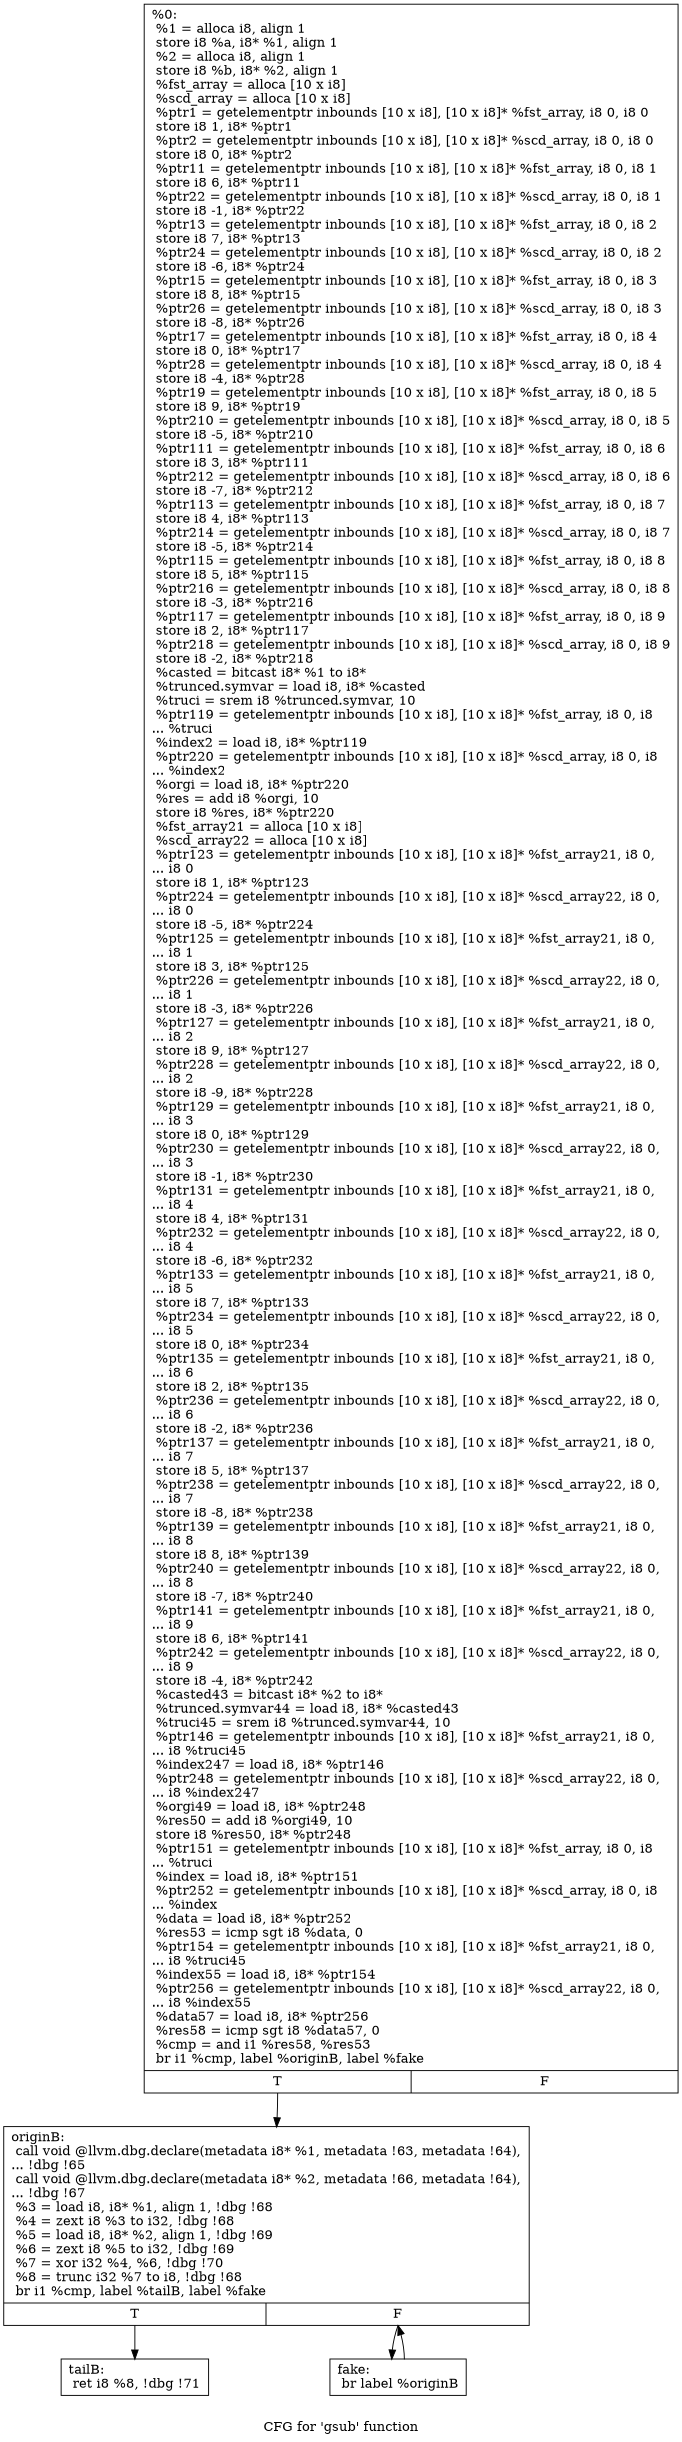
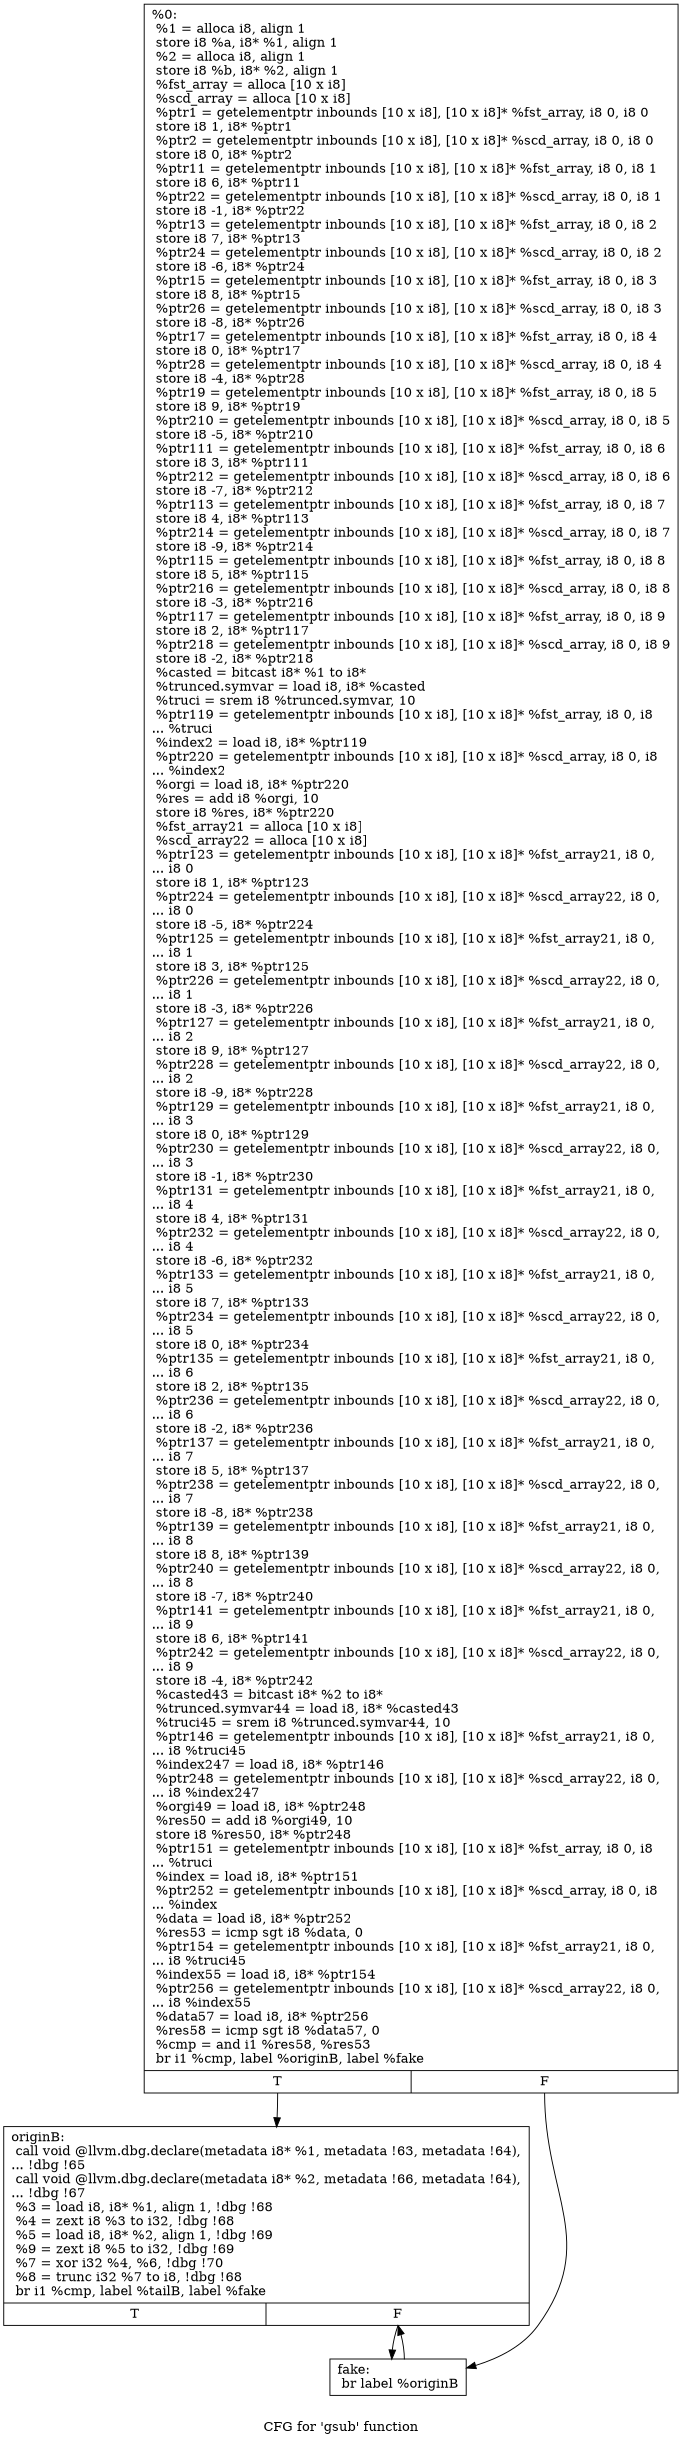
node "%0:": text "store i8 -5, i8* %ptr214" -> "store i8 -9, i8* %ptr214"
node "originB:": text "%6 = zext i8 %5 to i32, !dbg !69" -> "%9 = zext i8 %5 to i32, !dbg !69"
edge "%0:" -> "fake:": added
node "tailB:": removed
